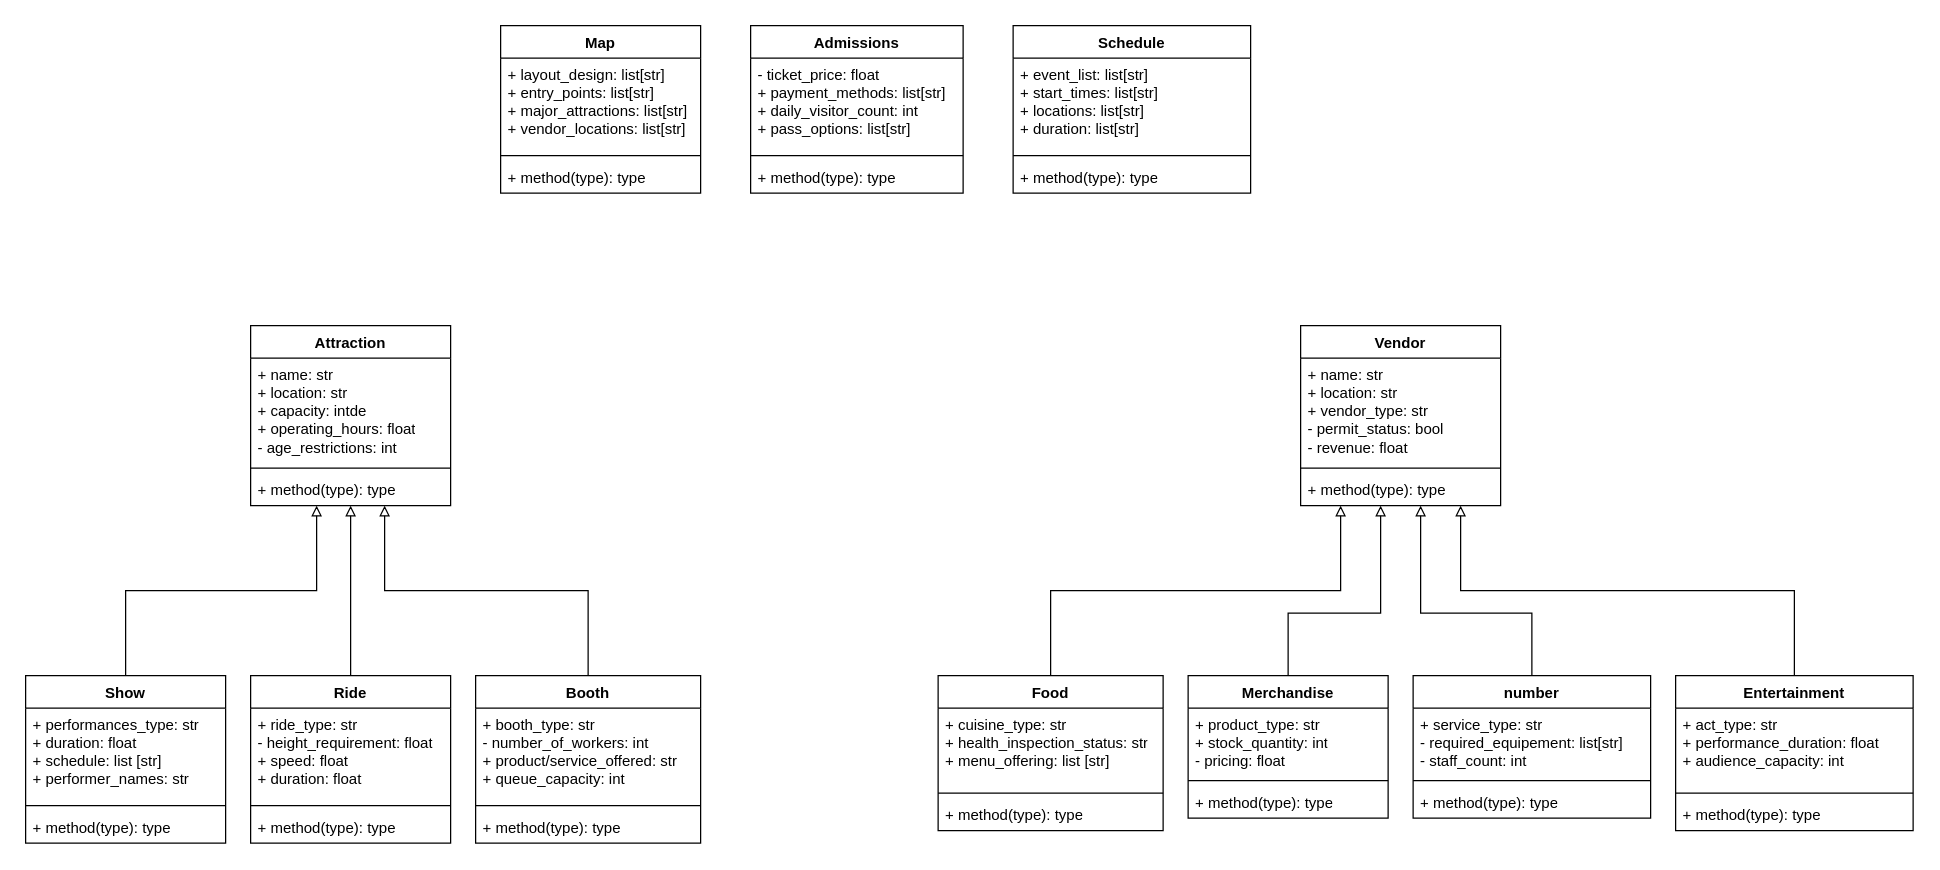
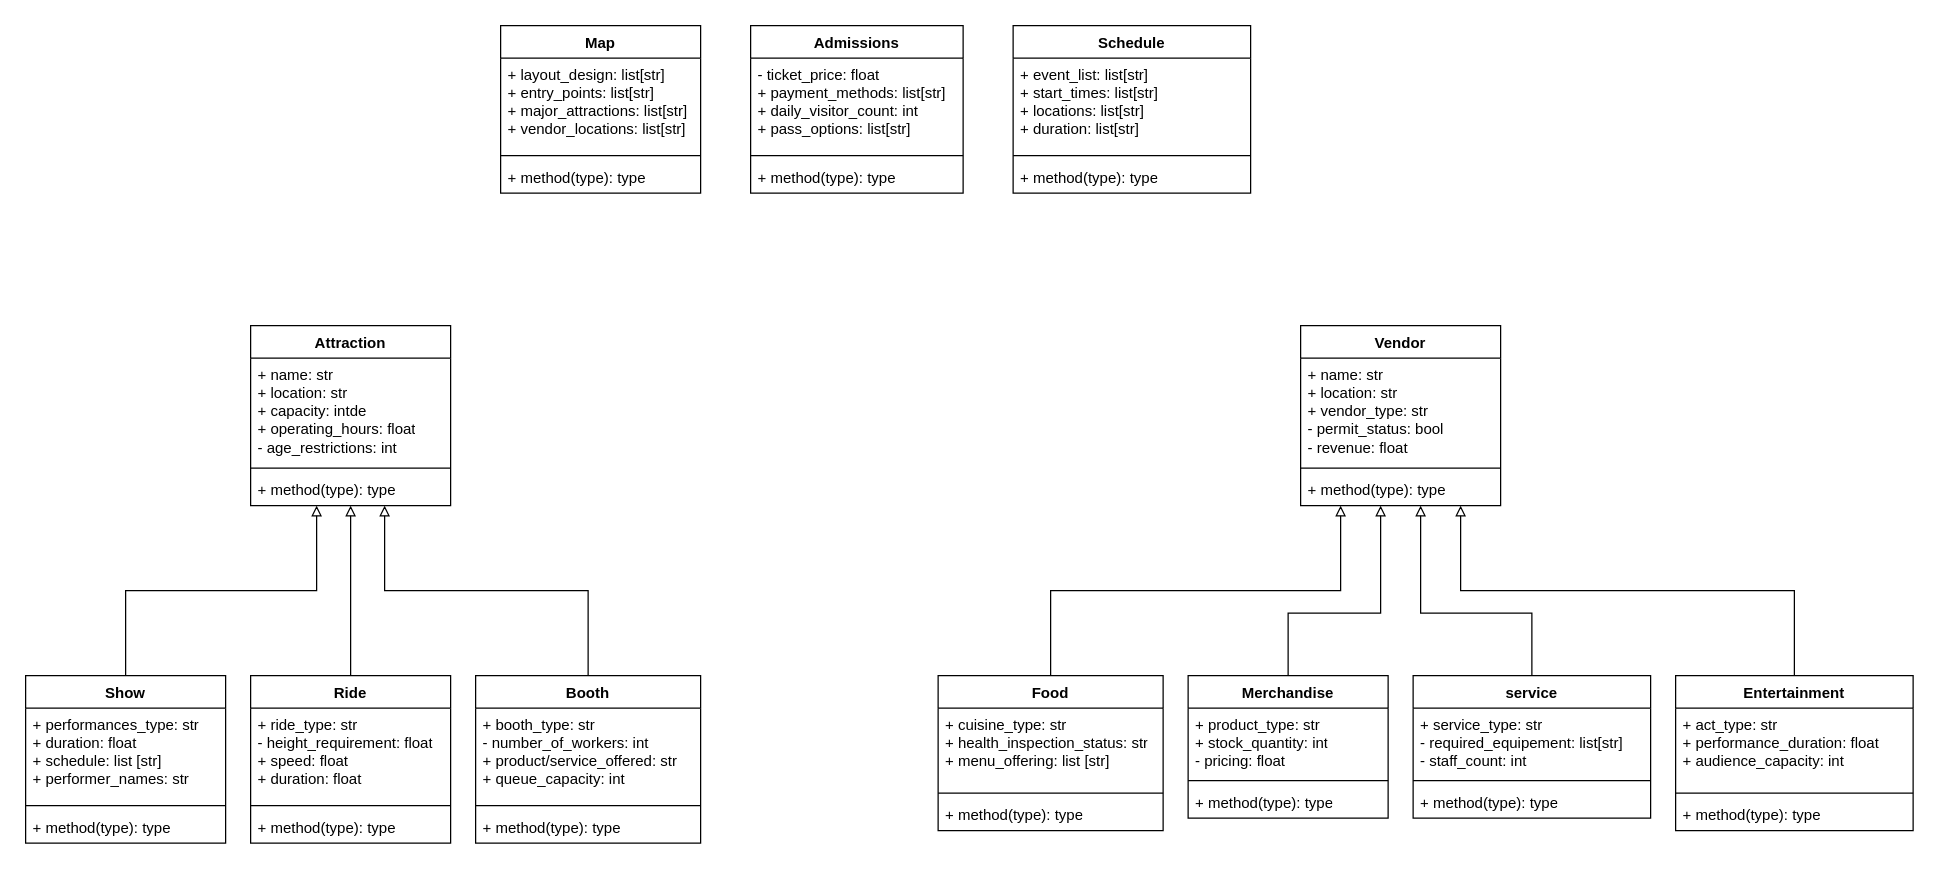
node "number": label "number" -> "service"
